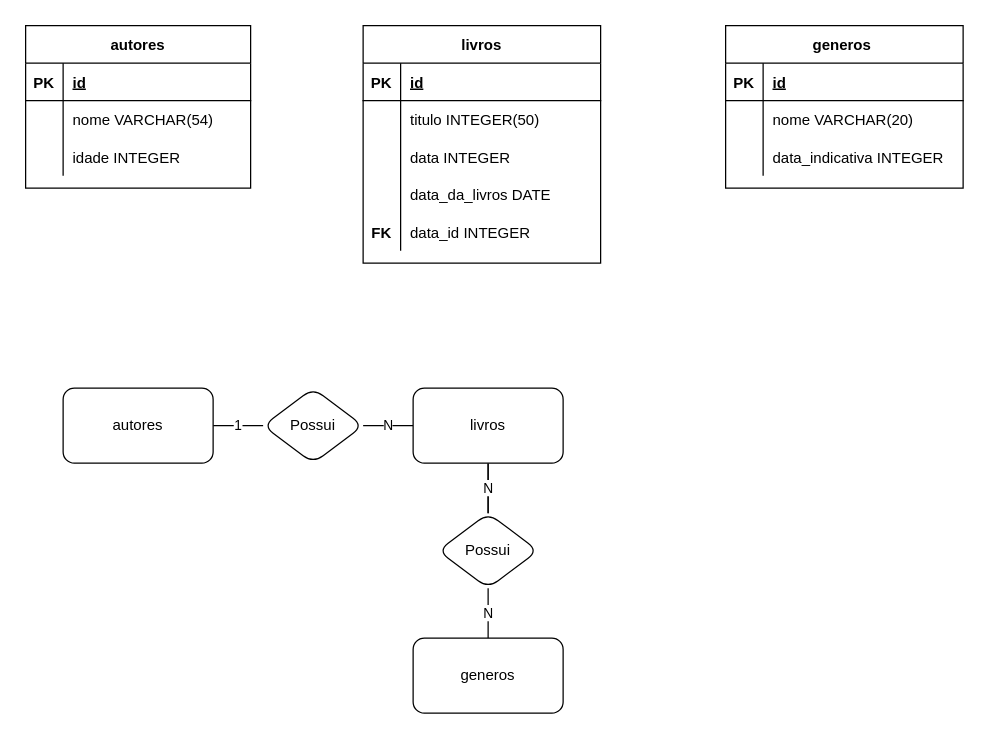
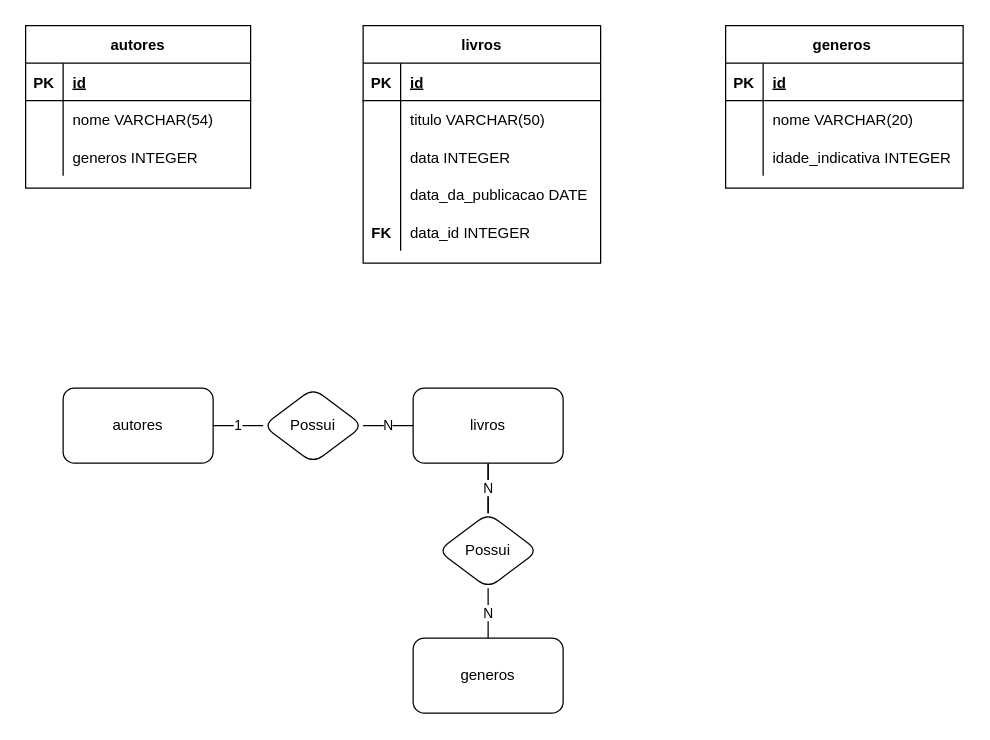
node "titulo INTEGER(50)": label "titulo INTEGER(50)" -> "titulo VARCHAR(50)"
node "idade INTEGER": label "idade INTEGER" -> "generos INTEGER"
node "data_indicativa INTEGER": label "data_indicativa INTEGER" -> "idade_indicativa INTEGER"
node "data_da_livros DATE": label "data_da_livros DATE" -> "data_da_publicacao DATE"
